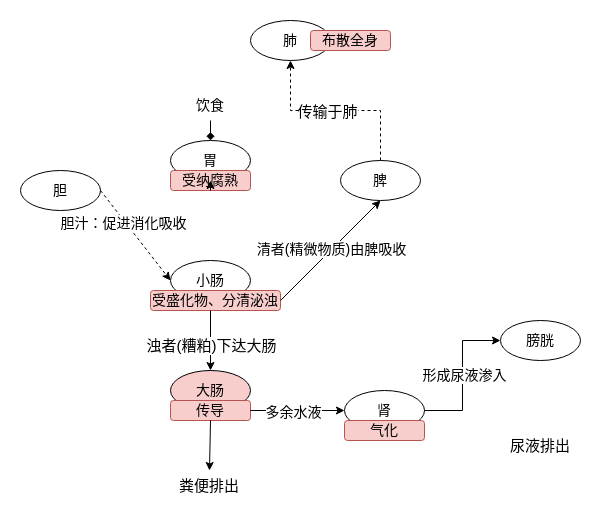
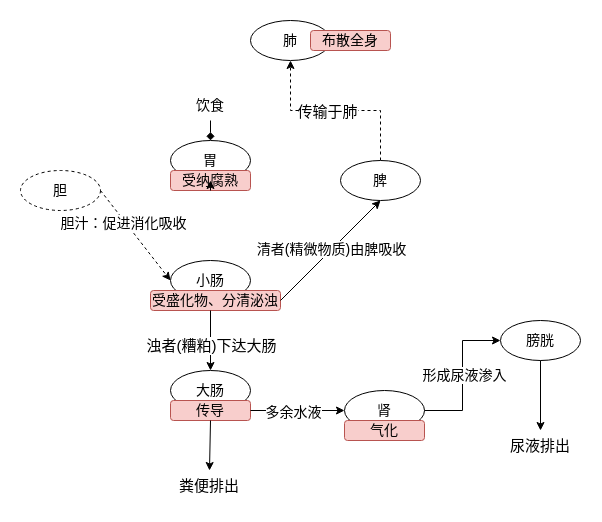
node "胆": style solid -> dashed
node "大肠": fillcolor #f8cecc -> #ffffff
edge "膀胱" -> "尿液排出": added
